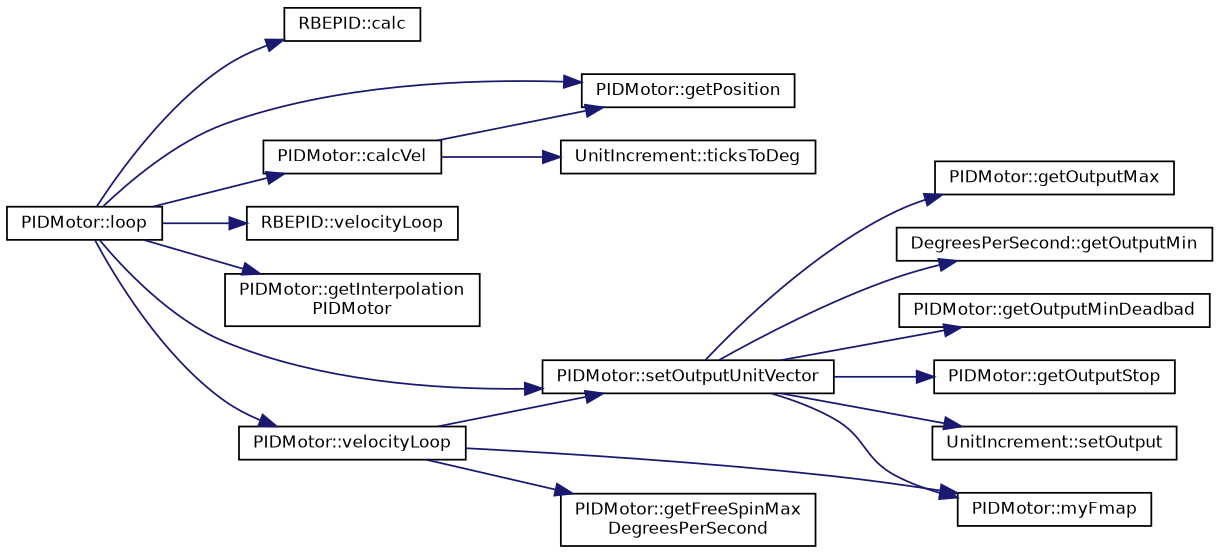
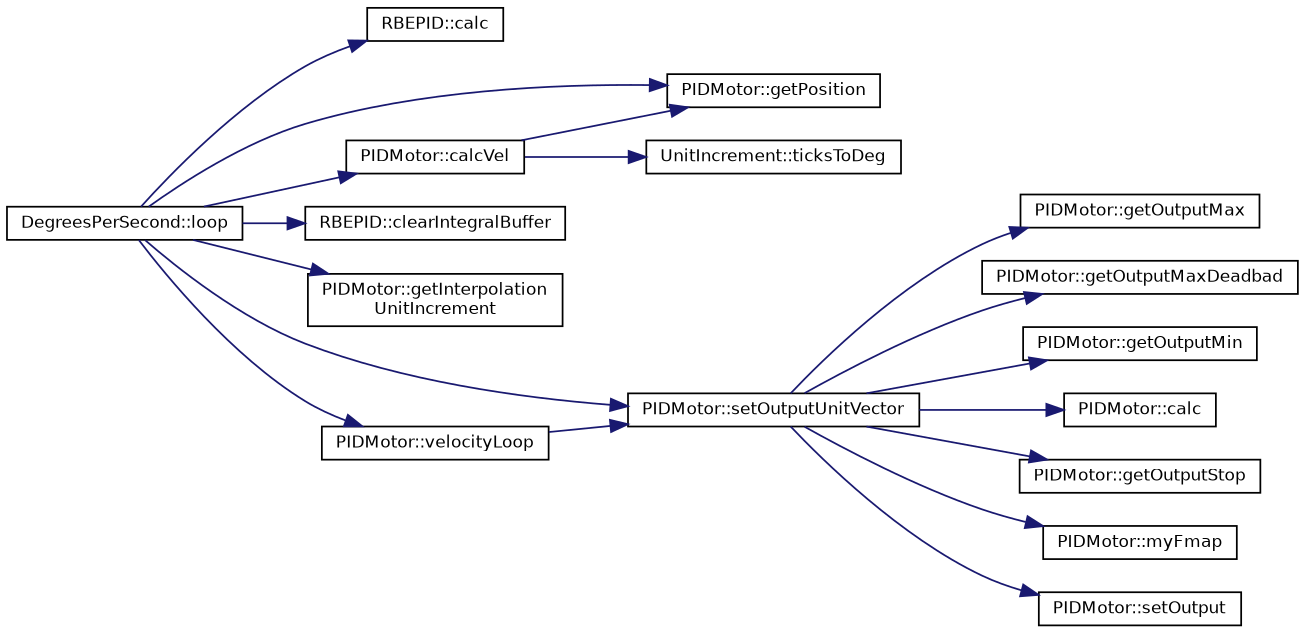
node "PIDMotor::loop": label "PIDMotor::loop" -> "DegreesPerSecond::loop"
node "RBEPID::velocityLoop": label "RBEPID::velocityLoop" -> "RBEPID::clearIntegralBuffer"
node "DegreesPerSecond::getOutputMin": label "DegreesPerSecond::getOutputMin" -> "PIDMotor::getOutputMin"
node "PIDMotor::getOutputMaxDeadbad": added
node "PIDMotor::getInterpolation PIDMotor": label "PIDMotor::getInterpolation PIDMotor" -> "PIDMotor::getInterpolation UnitIncrement"
node "PIDMotor::getOutputMinDeadbad": label "PIDMotor::getOutputMinDeadbad" -> "PIDMotor::calc"
node "UnitIncrement::setOutput": label "UnitIncrement::setOutput" -> "PIDMotor::setOutput"
edge "PIDMotor::velocityLoop" -> "PIDMotor::myFmap": removed
node "PIDMotor::getFreeSpinMax DegreesPerSecond": removed
